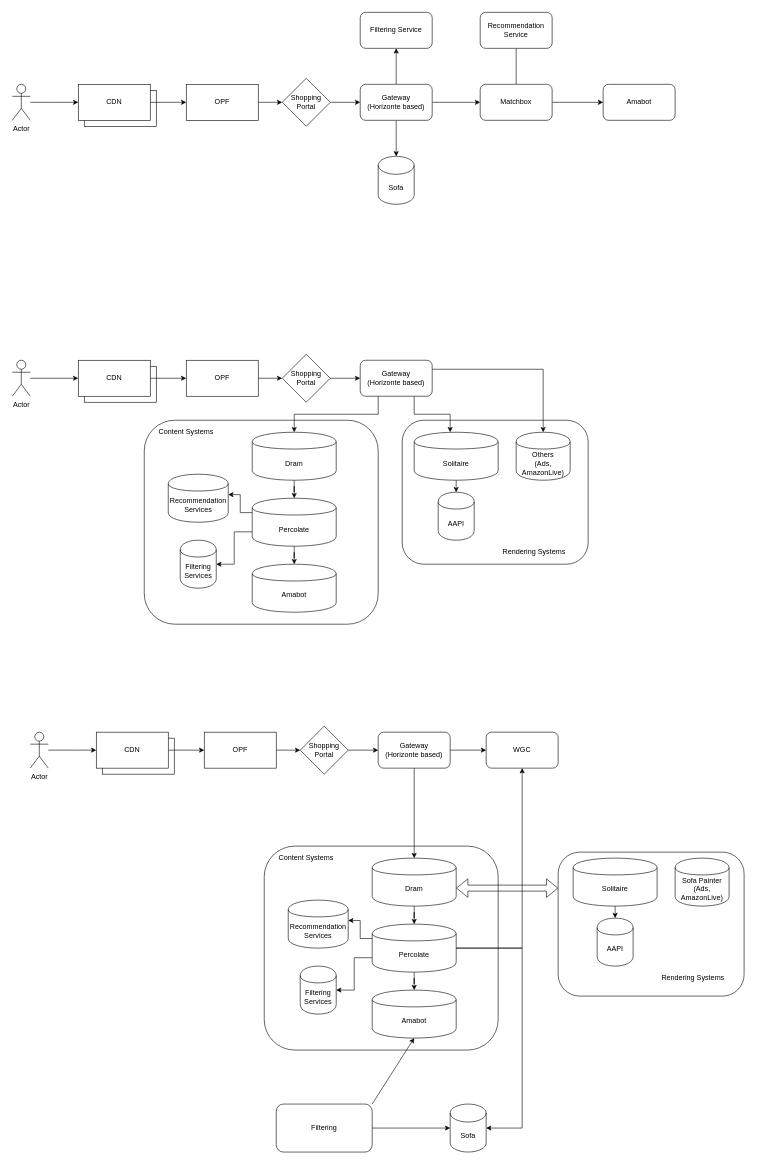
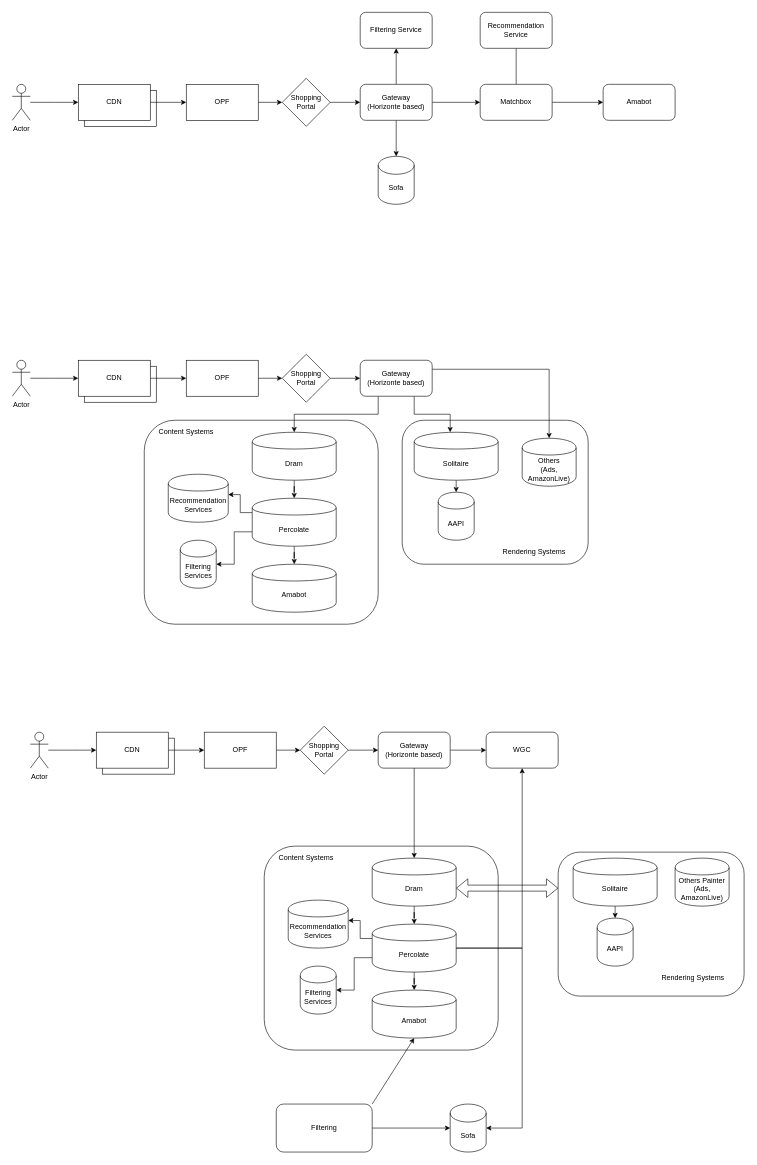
node "Others (Ads, AmazonLive)": moved (543, 456) -> (549, 462)
node "Sofa Painter (Ads, AmazonLive)": label "Sofa Painter (Ads, AmazonLive)" -> "Others Painter (Ads, AmazonLive)"
